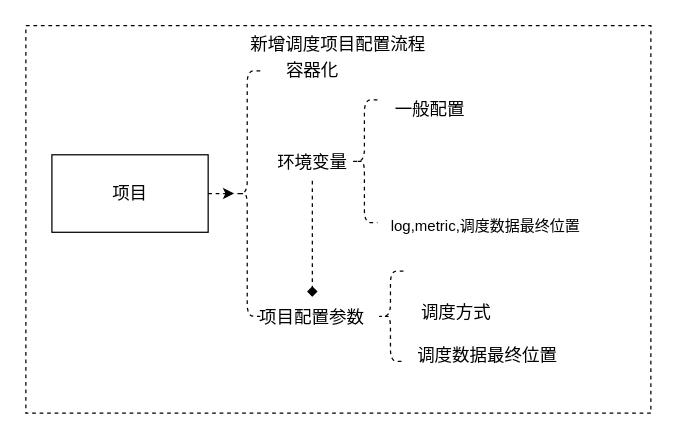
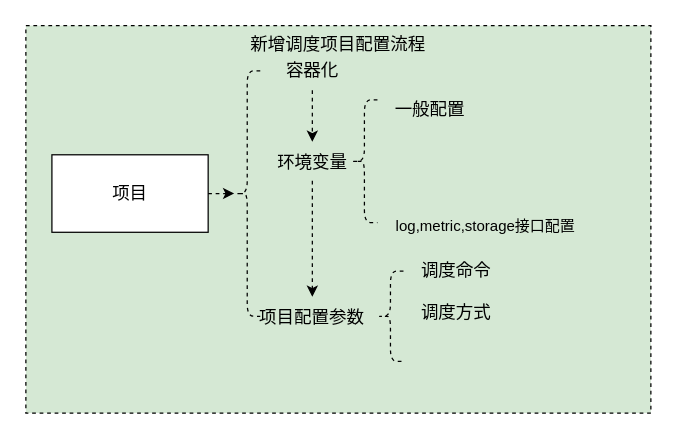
edge "容器化" -> "环境变量": added
node "新增调度项目配置流程": fillcolor #ffffff -> #d5e8d4
node "log,metric,调度数据最终位置": label "log,metric,调度数据最终位置" -> "log,metric,storage接口配置"
node "调度命令": added
edge "环境变量" -> "项目配置参数": arrowhead diamond -> classic
node "调度数据最终位置": removed
